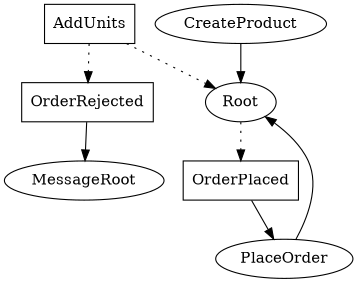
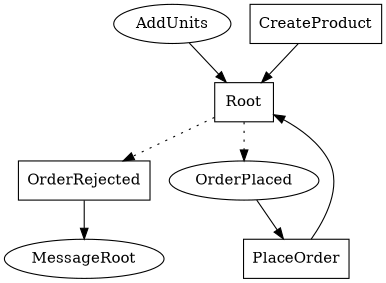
node "AddUnits": shape box -> ellipse
node "CreateProduct": shape ellipse -> box
edge "AddUnits" -> "OrderRejected": now "Root" -> "OrderRejected"
edge "AddUnits" -> "Root": style dotted -> solid
node "Root": shape ellipse -> box
node "OrderPlaced": shape box -> ellipse
node "PlaceOrder": shape ellipse -> box
